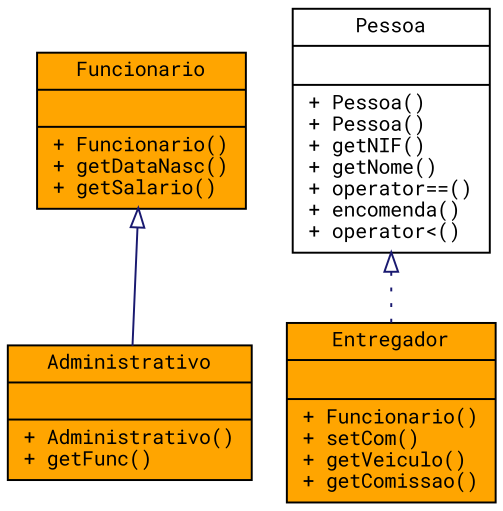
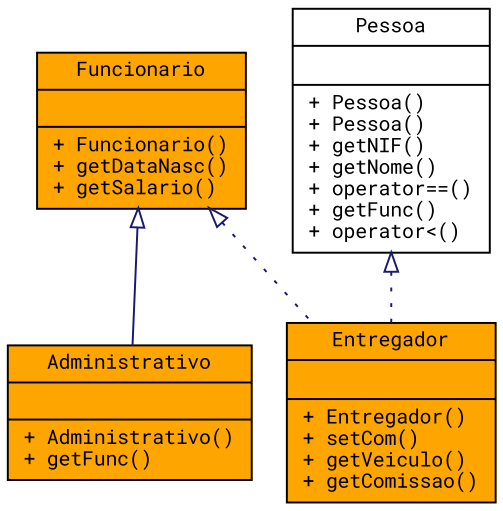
node "Pessoa": text "+ encomenda()" -> "+ getFunc()"
edge "Entregador" -> "Funcionario": added
node "Entregador": text "+ Funcionario()" -> "+ Entregador()"
